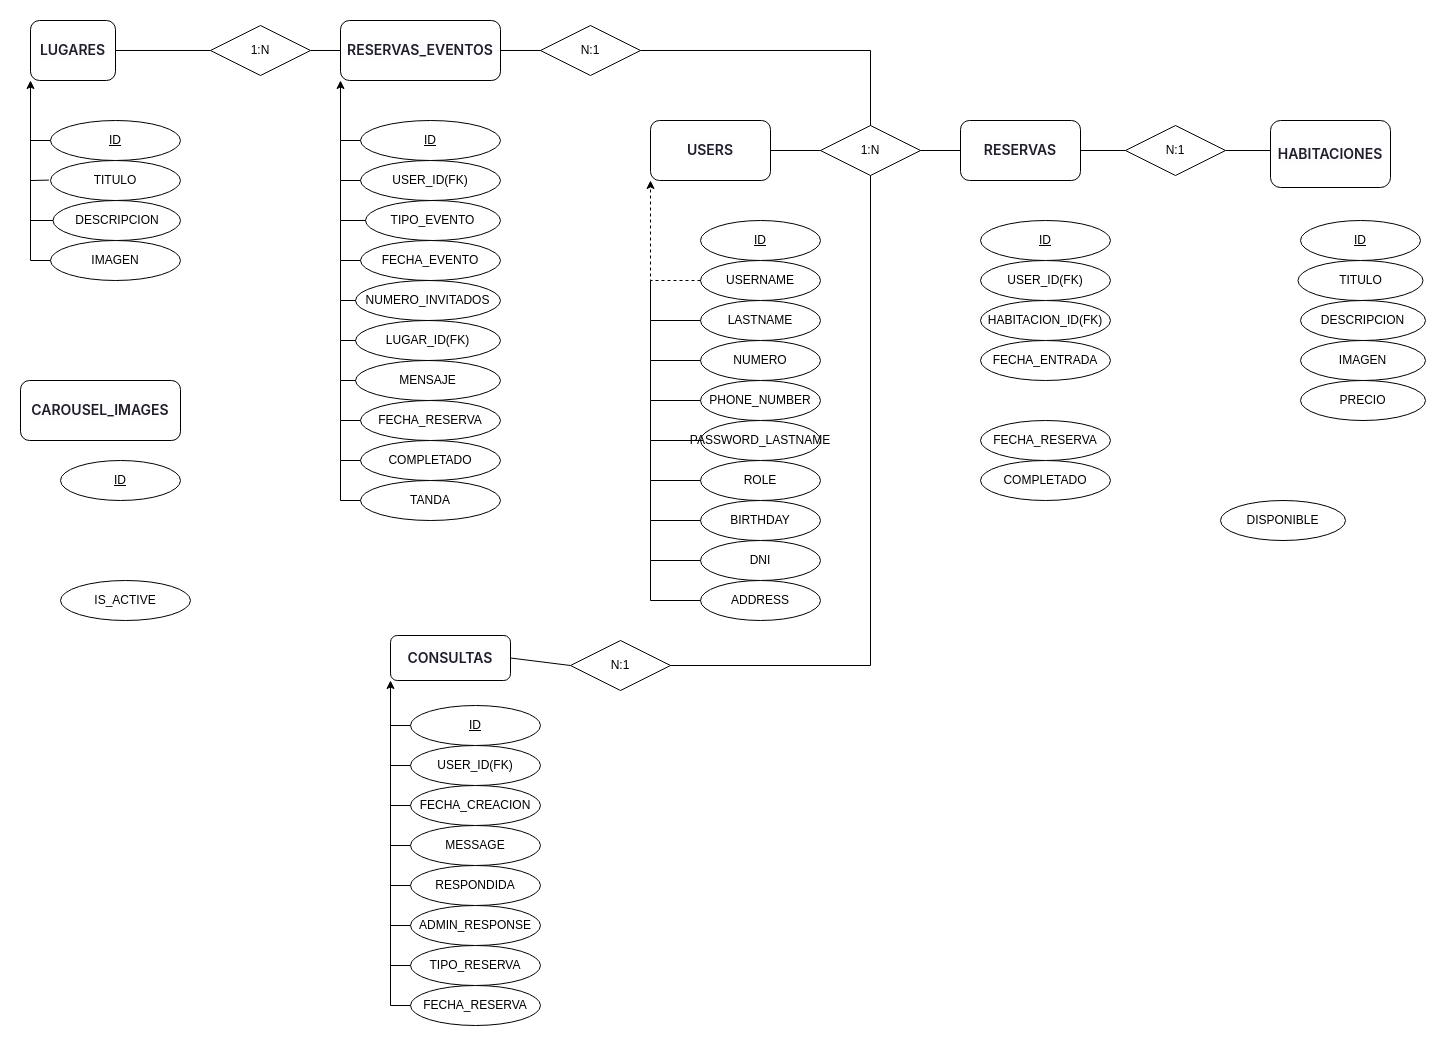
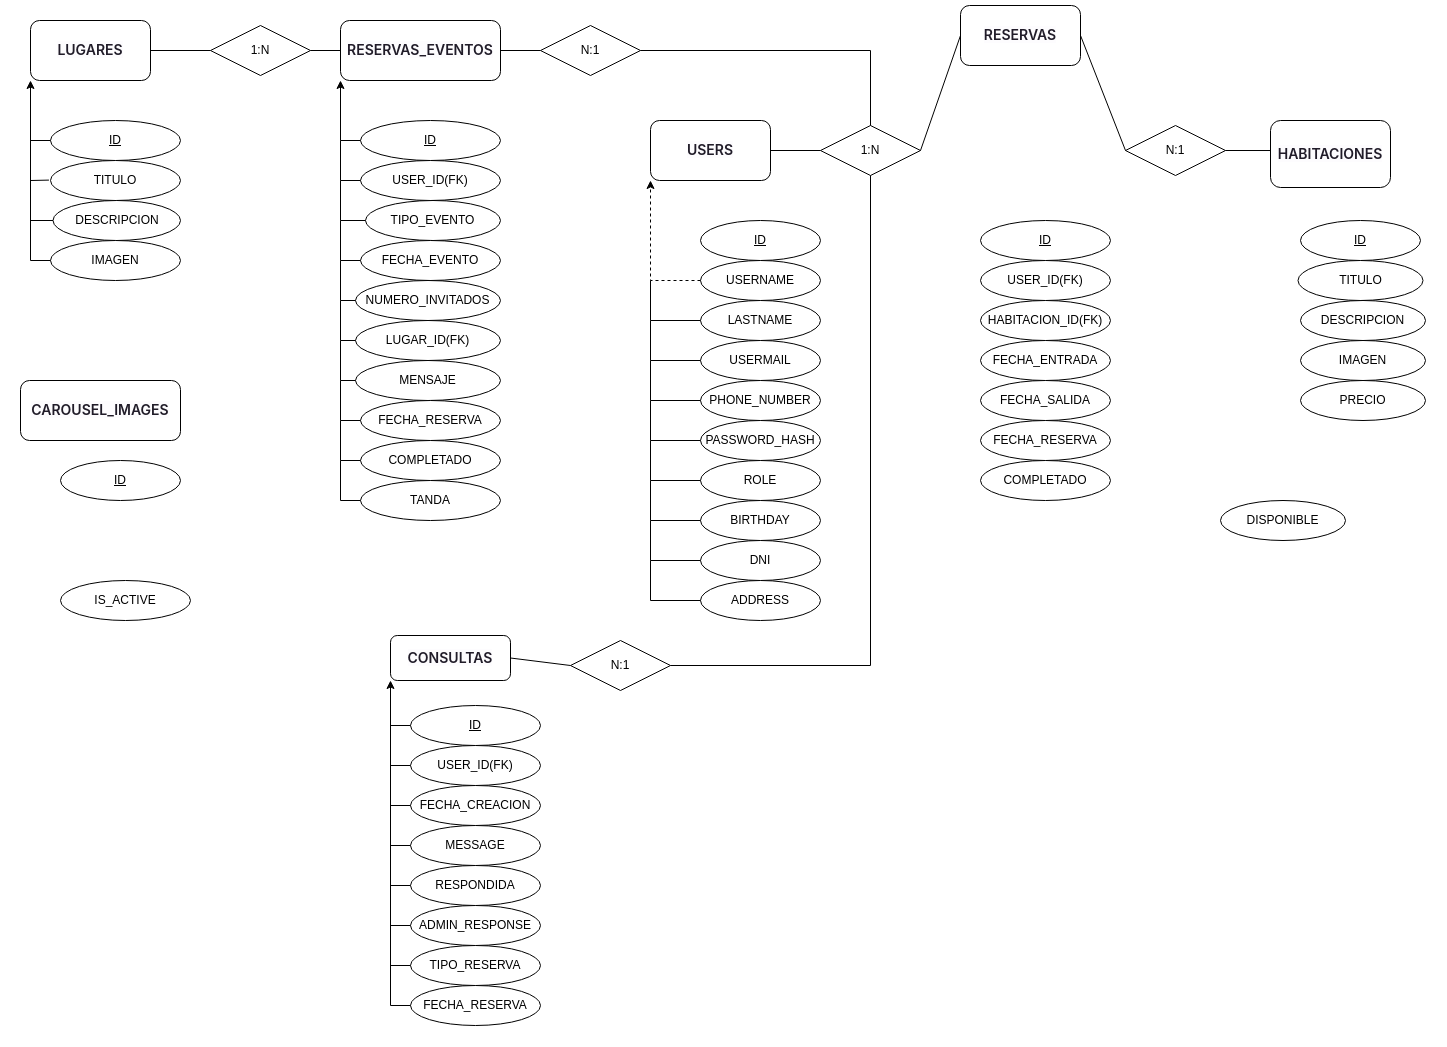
node "LUGARES": size 85x60 -> 120x60
node "RESERVAS": moved (1021, 151) -> (1021, 36)
node "NUMERO": label "NUMERO" -> "USERMAIL"
node "FECHA_SALIDA": added
node "PASSWORD_LASTNAME": label "PASSWORD_LASTNAME" -> "PASSWORD_HASH"
